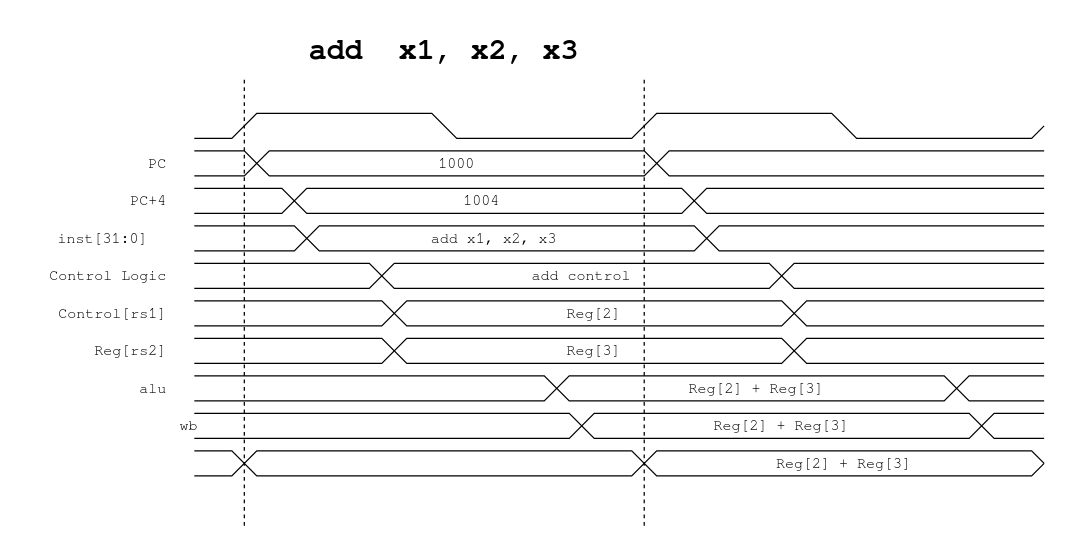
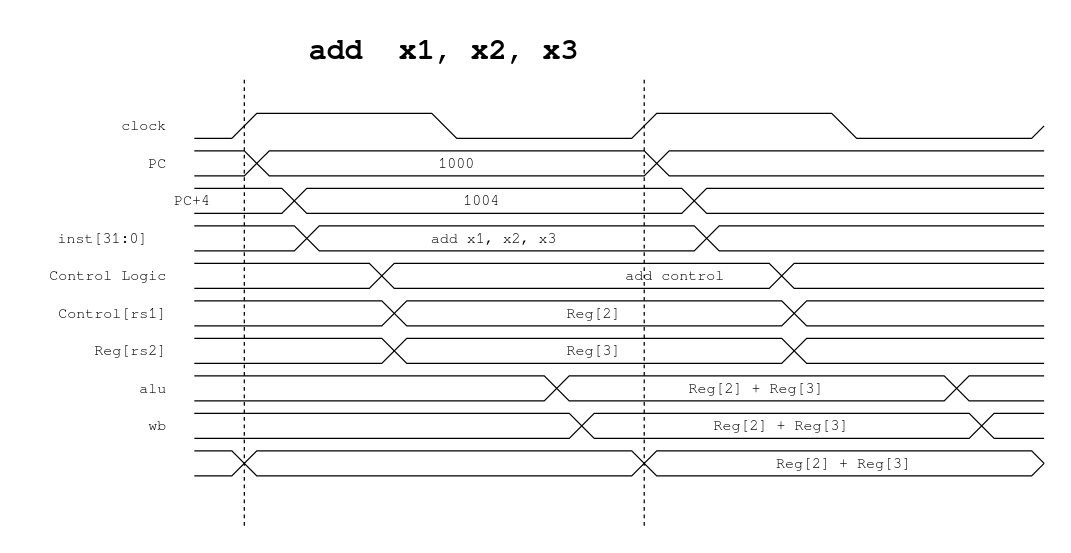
node "clock": added
node "PC+4": moved (107, 201) -> (151, 201)
node "add control": moved (582, 276) -> (676, 276)
node "wb": moved (138, 426) -> (107, 426)
